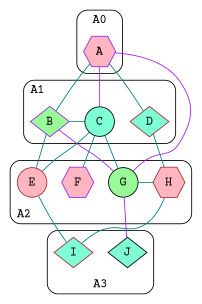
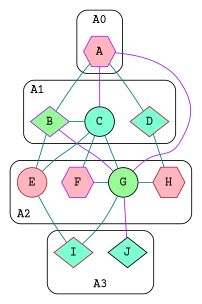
edge "F" -- "G": added
edge "H" -- "I": now "G" -- "I"
